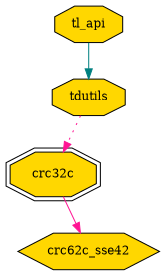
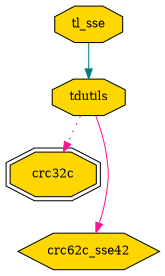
node "tl_api": label "tl_api" -> "tl_sse"
edge "crc32c" -> "crc62c_sse42": now "tdutils" -> "crc62c_sse42"
